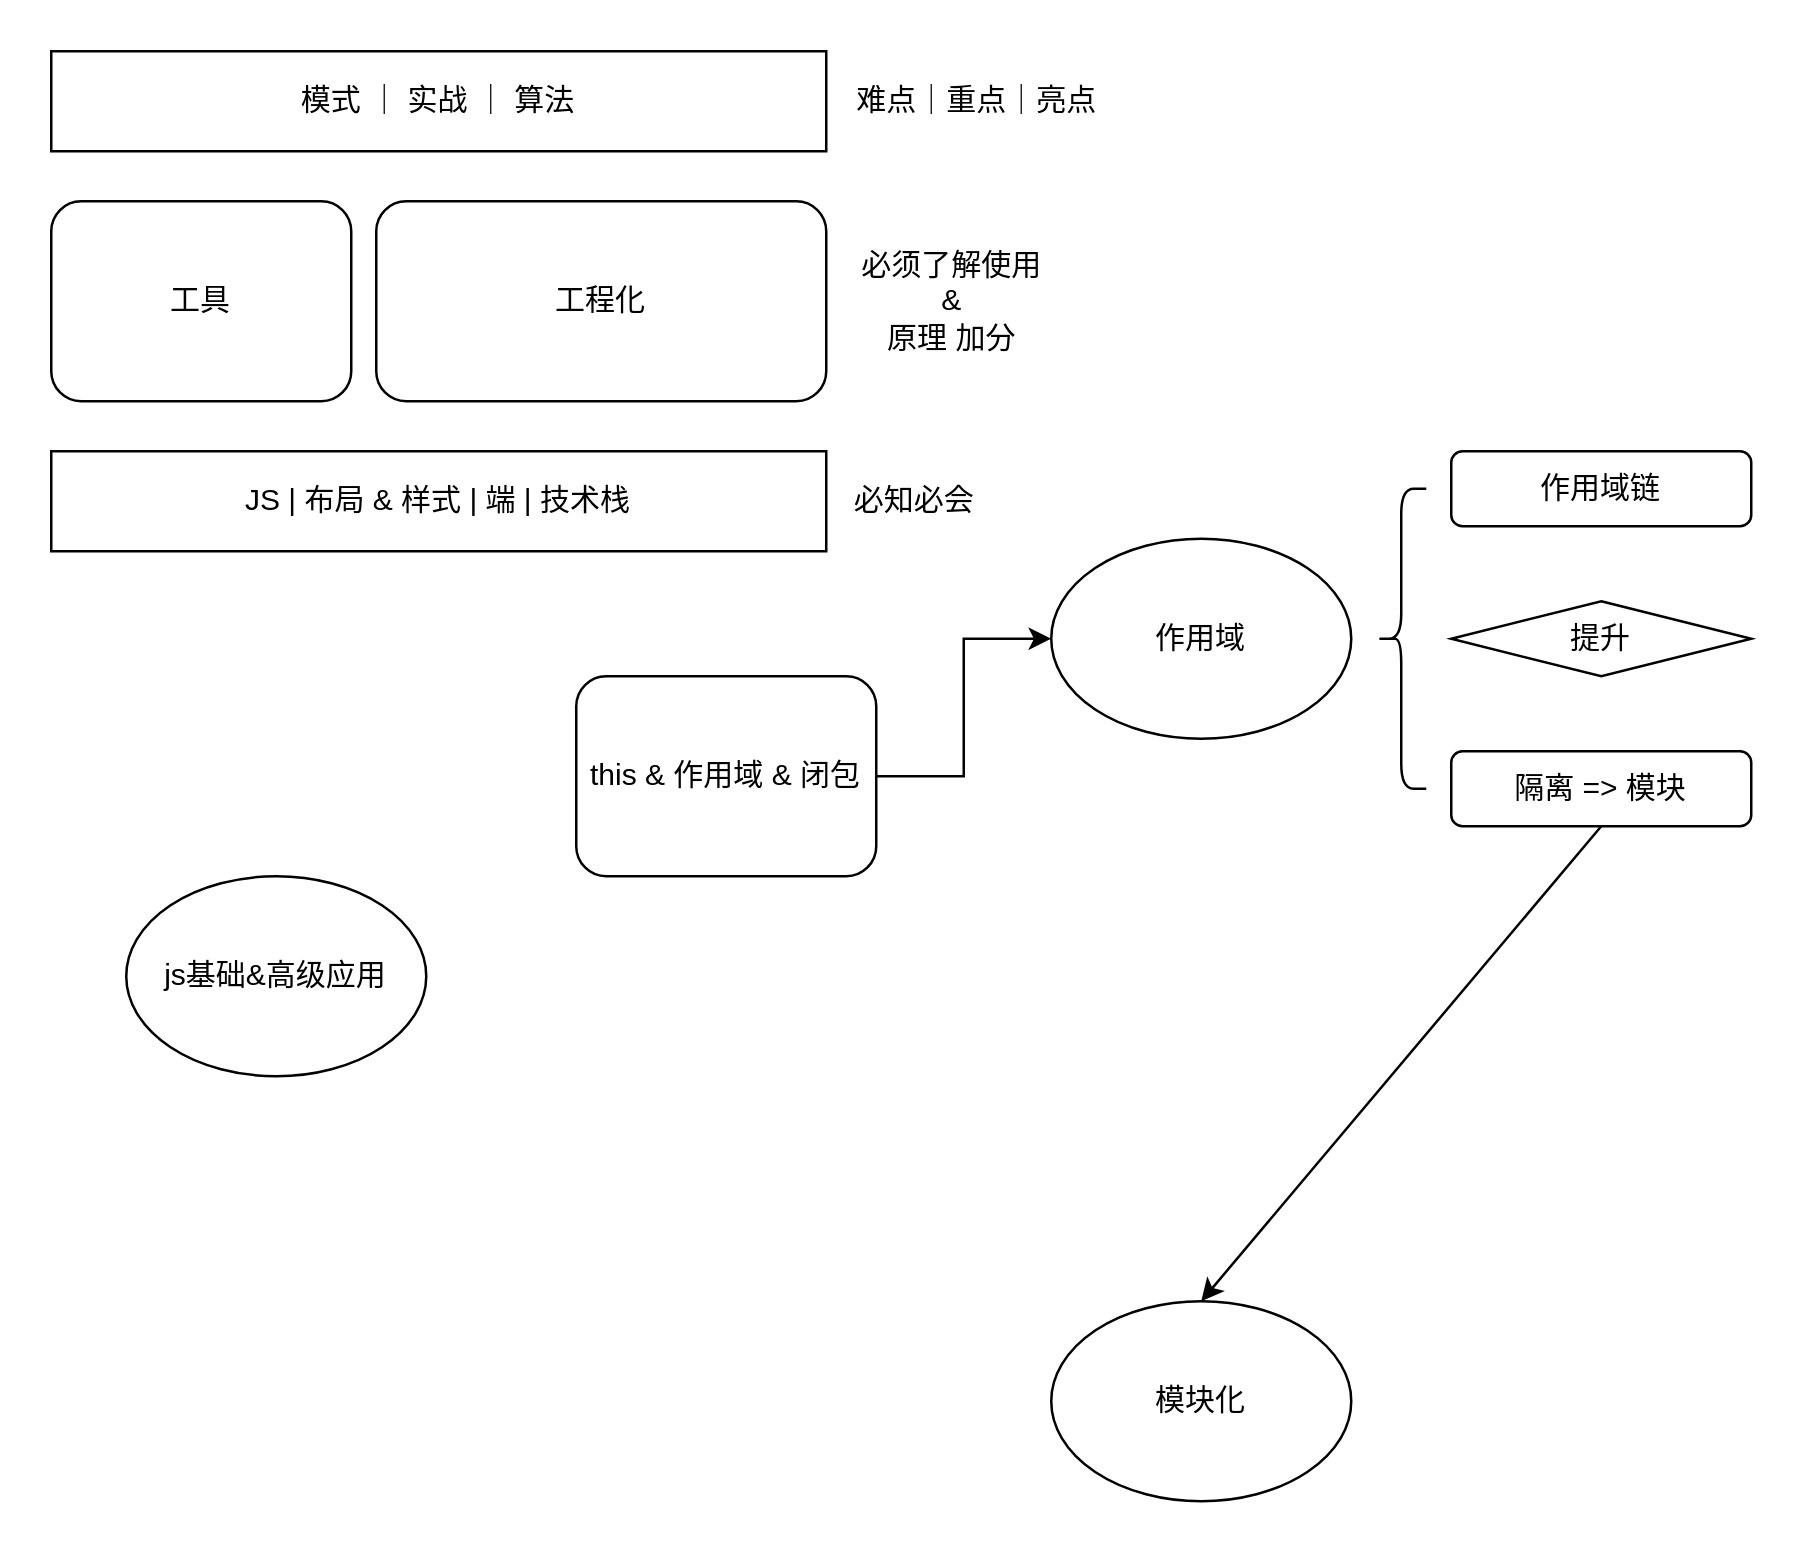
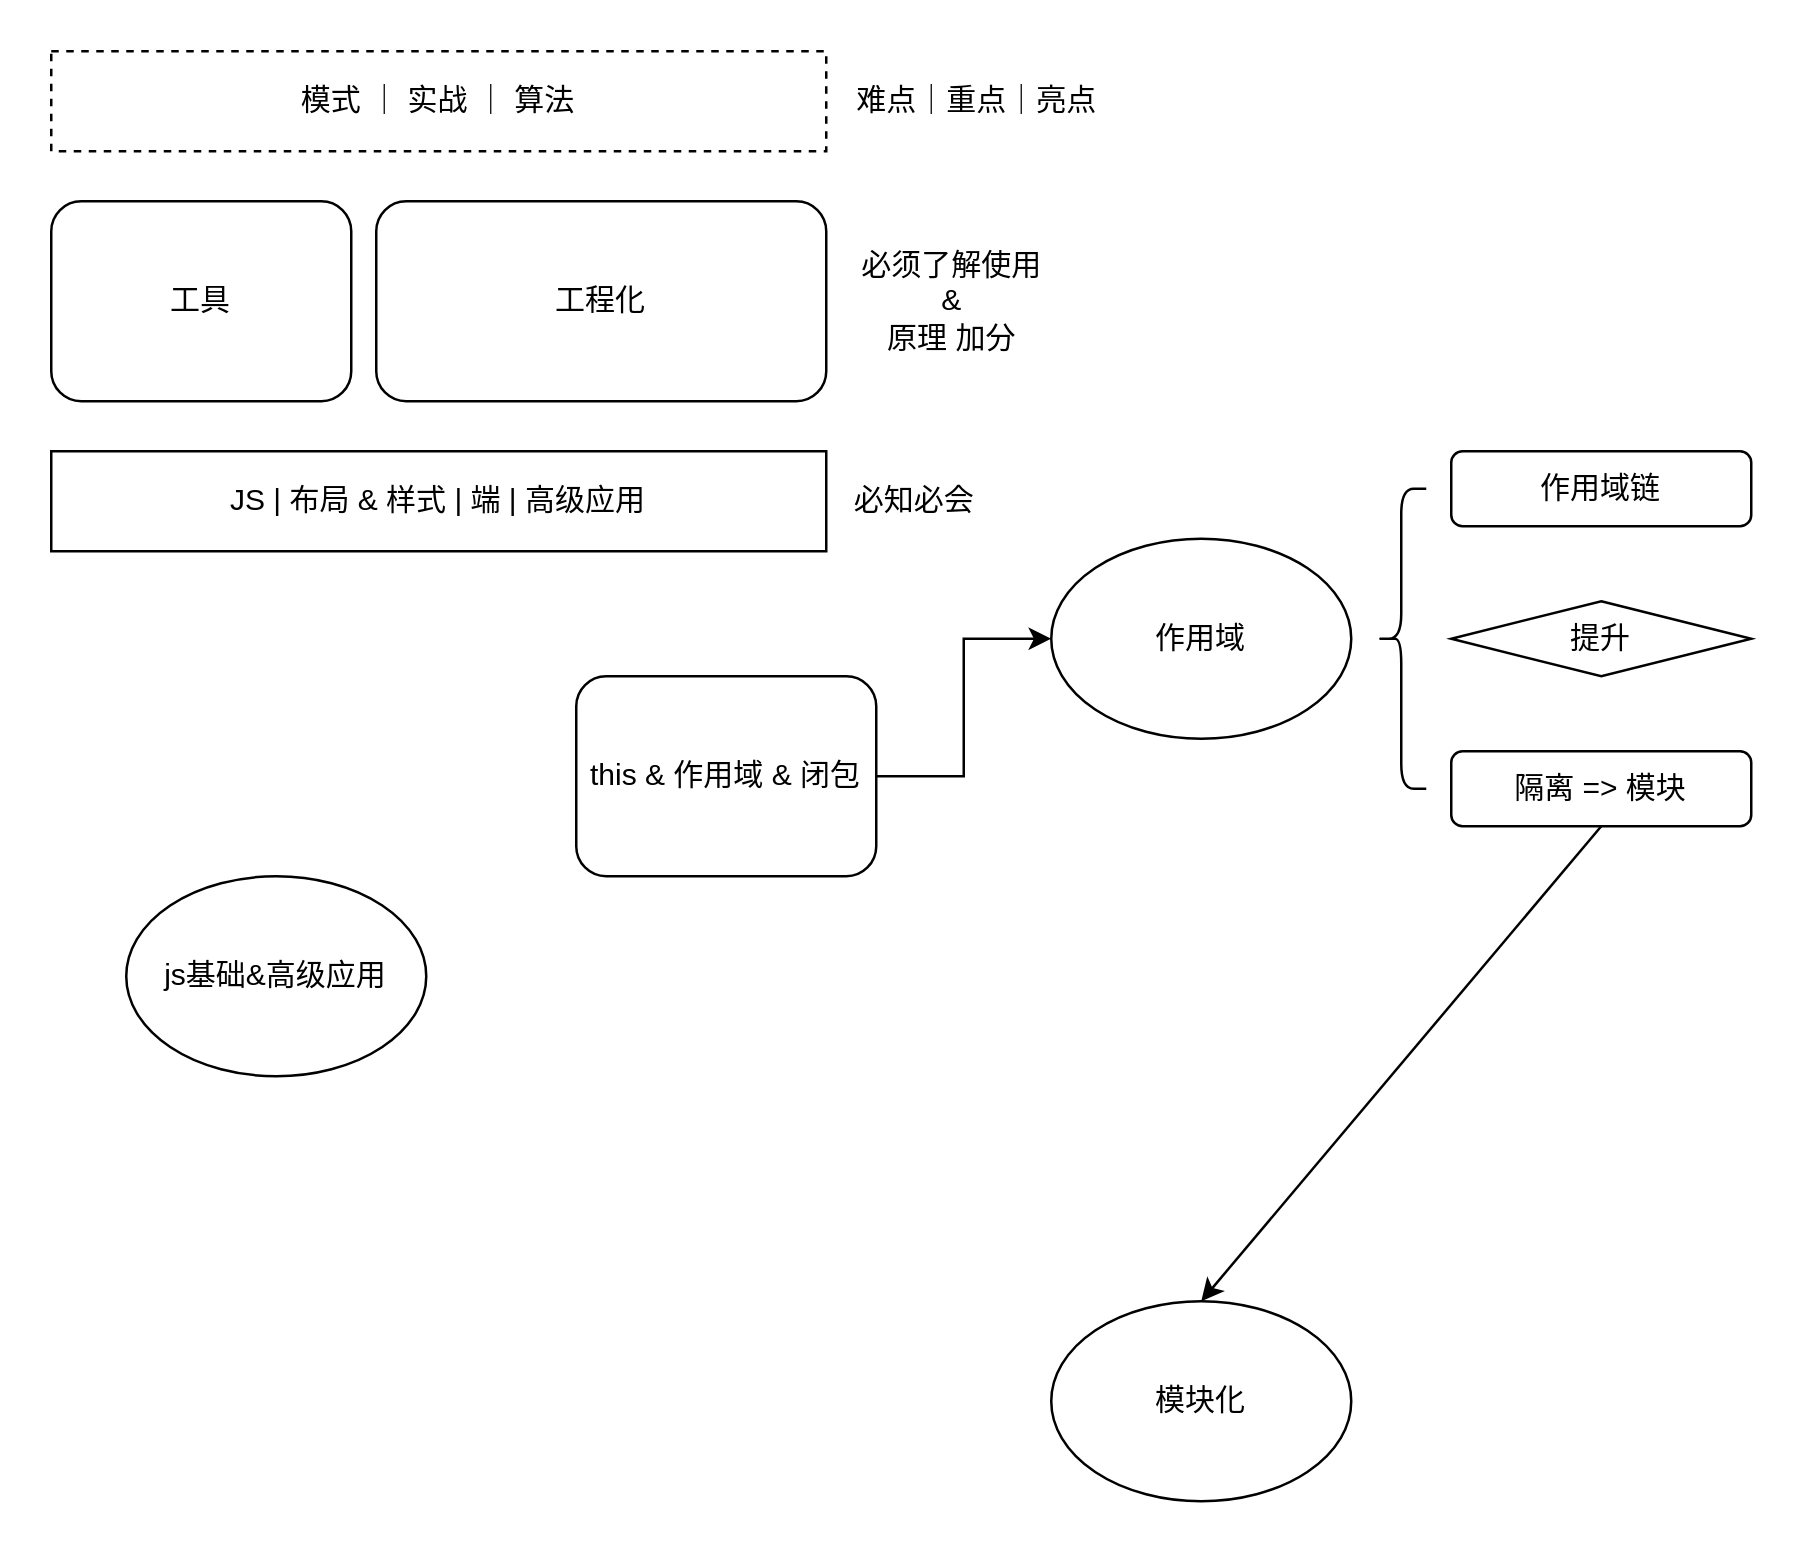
node "模式 ｜ 实战 ｜ 算法": style solid -> dashed
node "JS | 布局 & 样式 | 端 | 技术栈": label "JS | 布局 & 样式 | 端 | 技术栈" -> "JS | 布局 & 样式 | 端 | 高级应用"
